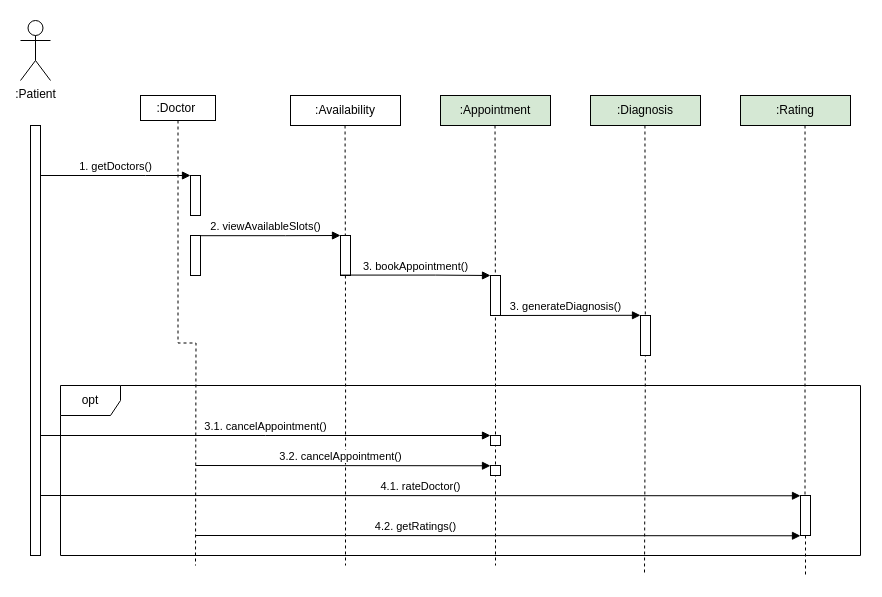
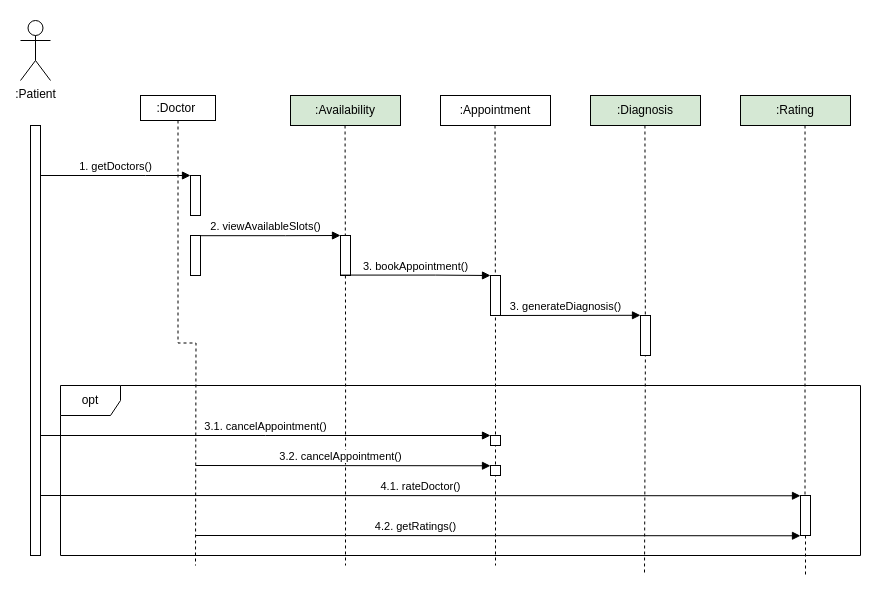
node ":Availability": fillcolor #ffffff -> #d5e8d4
node ":Appointment": fillcolor #d5e8d4 -> #ffffff
